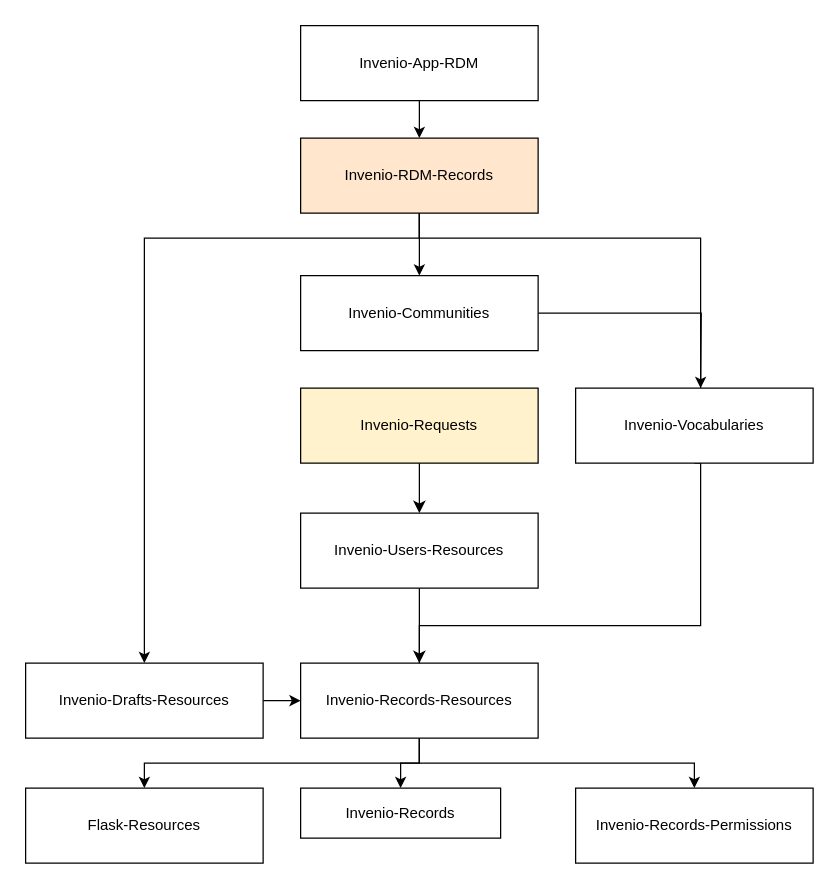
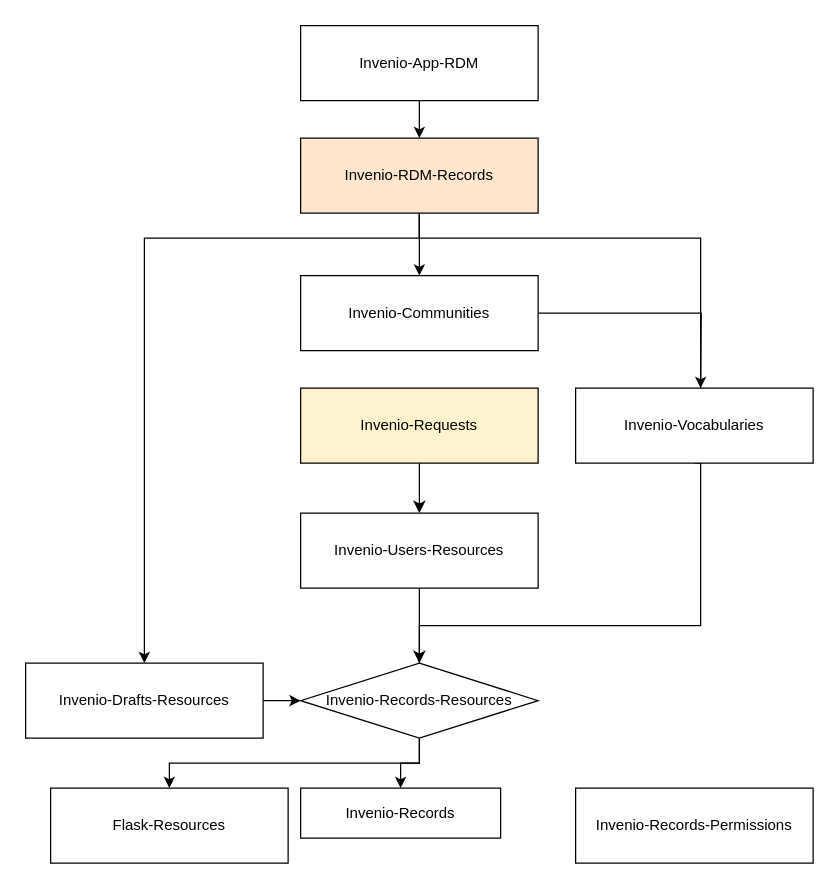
node "Invenio-Records-Resources": shape rectangle -> diamond
edge "Invenio-Records-Resources" -> "Invenio-Records-Permissions": removed
node "Flask-Resources": moved (144, 826) -> (169, 826)
